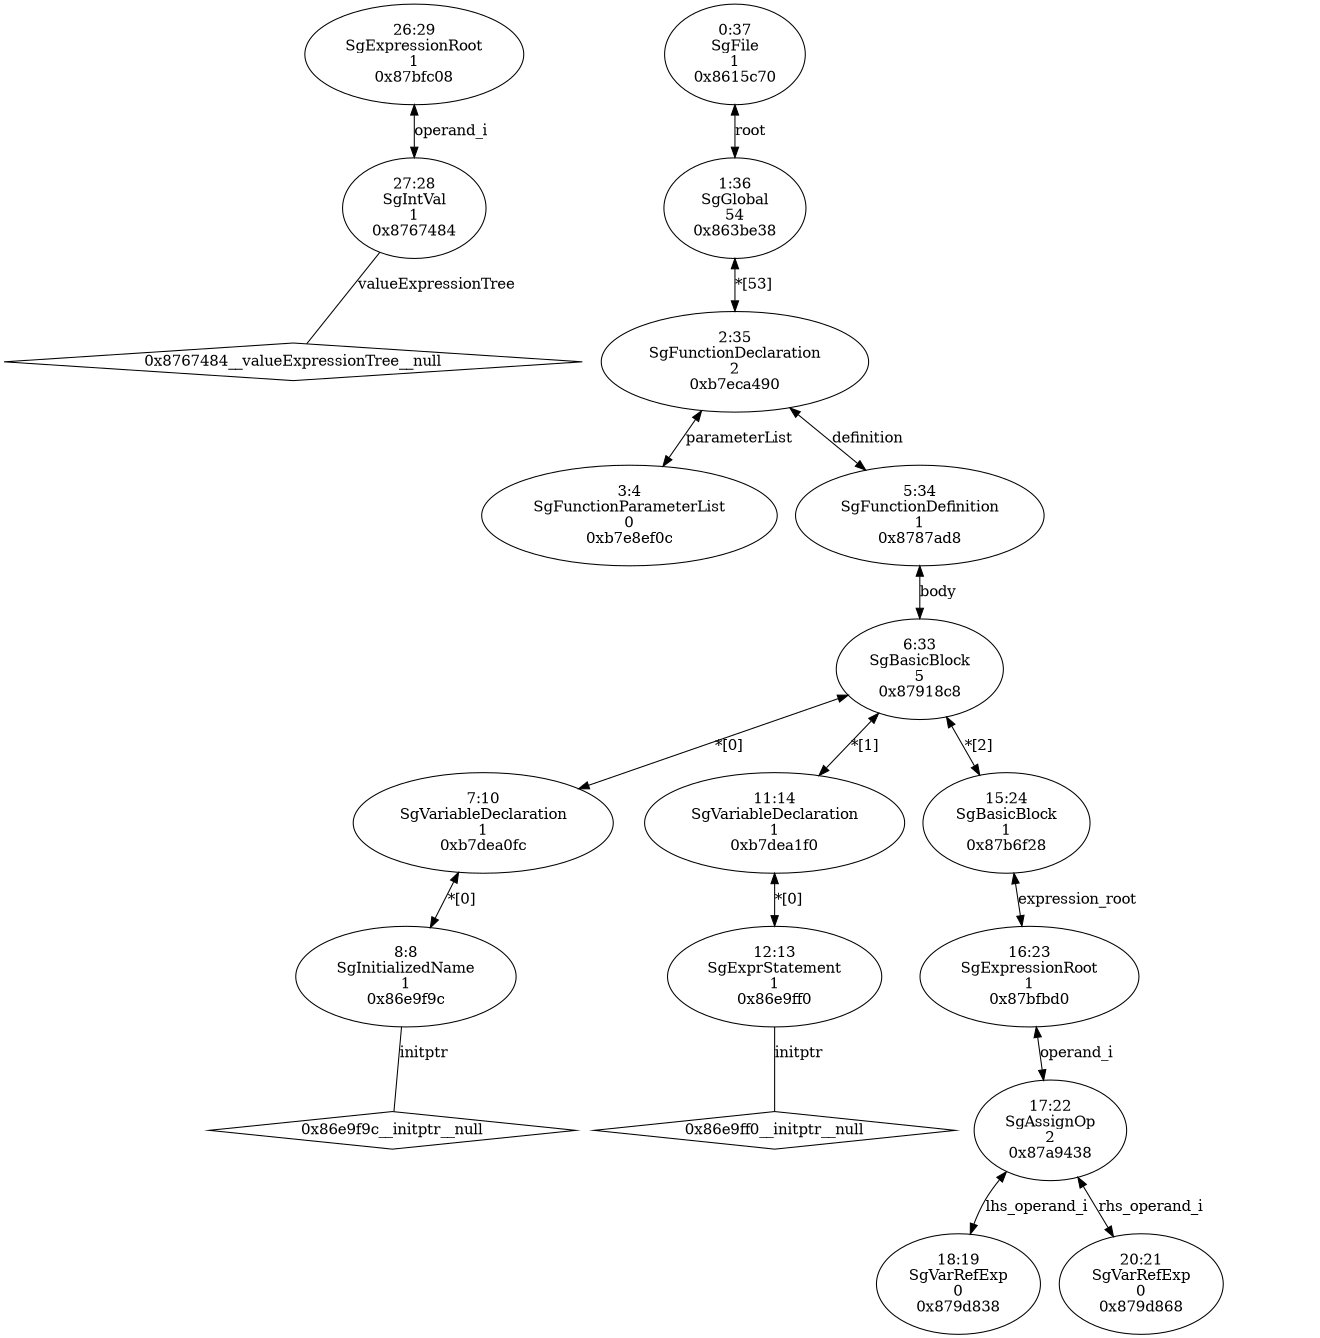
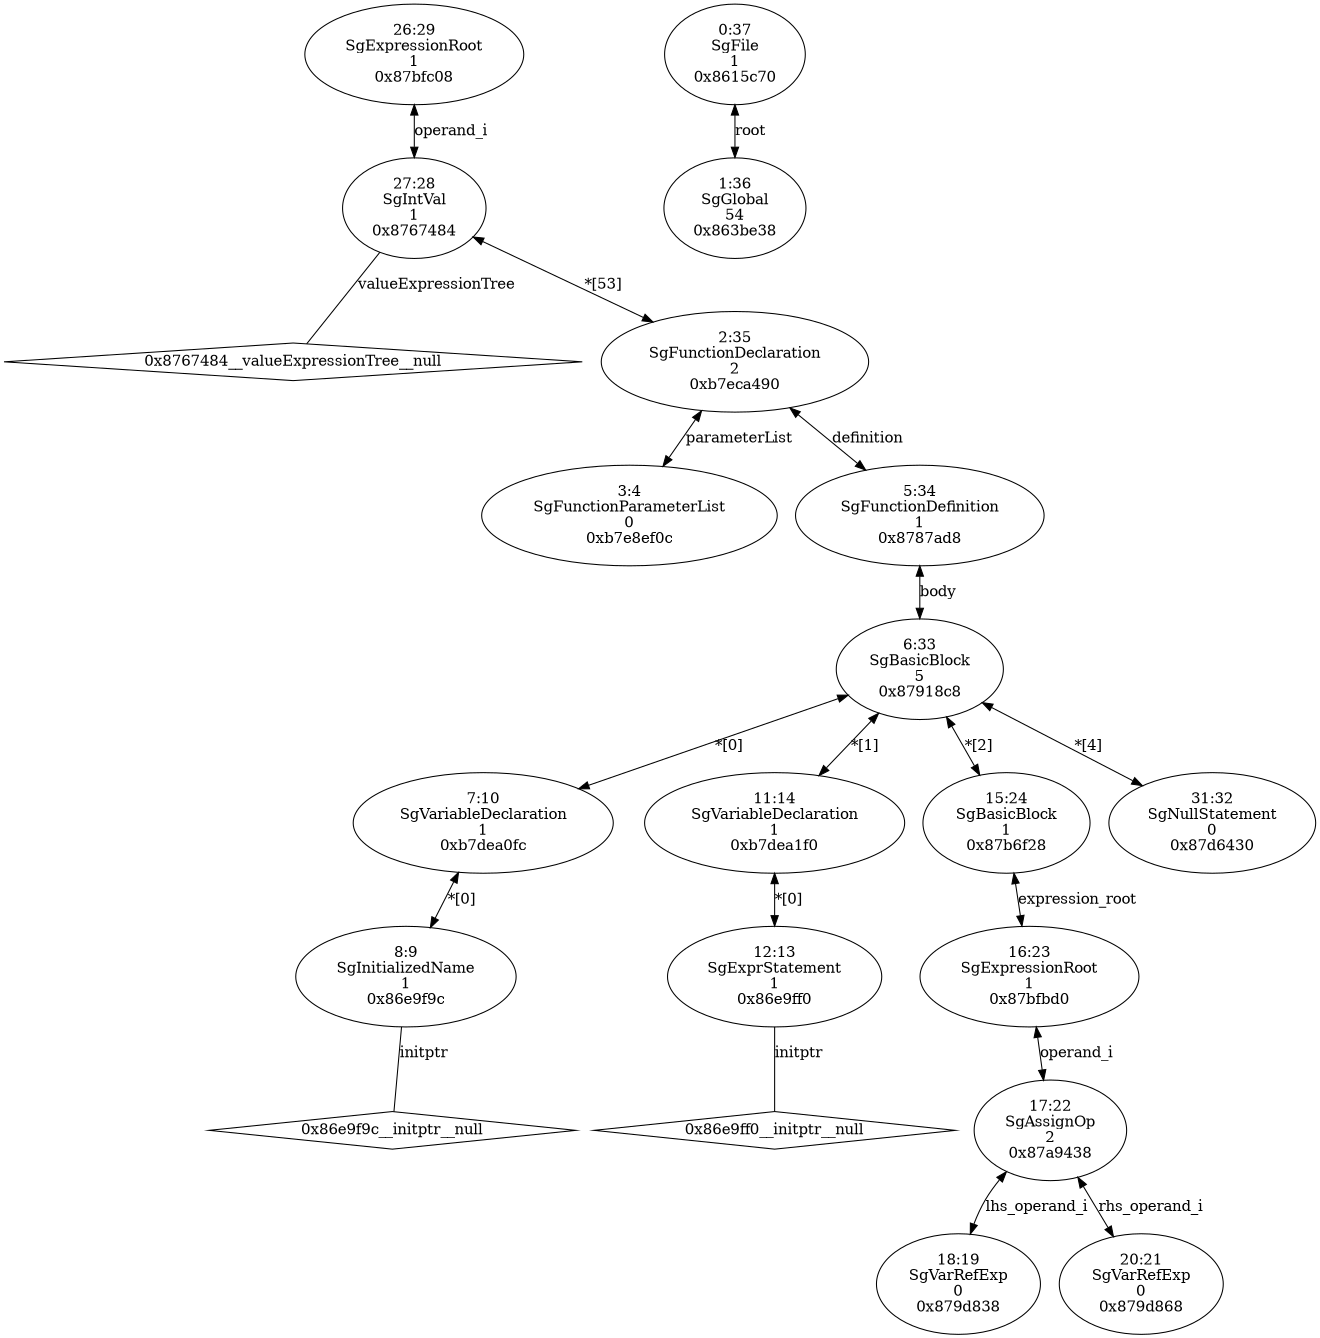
edge "1:36 SgGlobal 54 0x863be38" -- "2:35 SgFunctionDeclaration 2 0xb7eca490": now "27:28 SgIntVal 1 0x8767484" -- "2:35 SgFunctionDeclaration 2 0xb7eca490"
node "31:32 SgNullStatement 0 0x87d6430": added
node "8:8 SgInitializedName 1 0x86e9f9c": label "8:8 SgInitializedName 1 0x86e9f9c" -> "8:9 SgInitializedName 1 0x86e9f9c"
